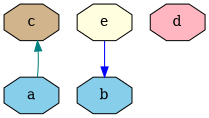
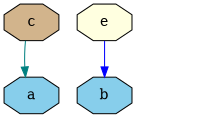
node "d": removed
edge "a" -> "c": reversed
